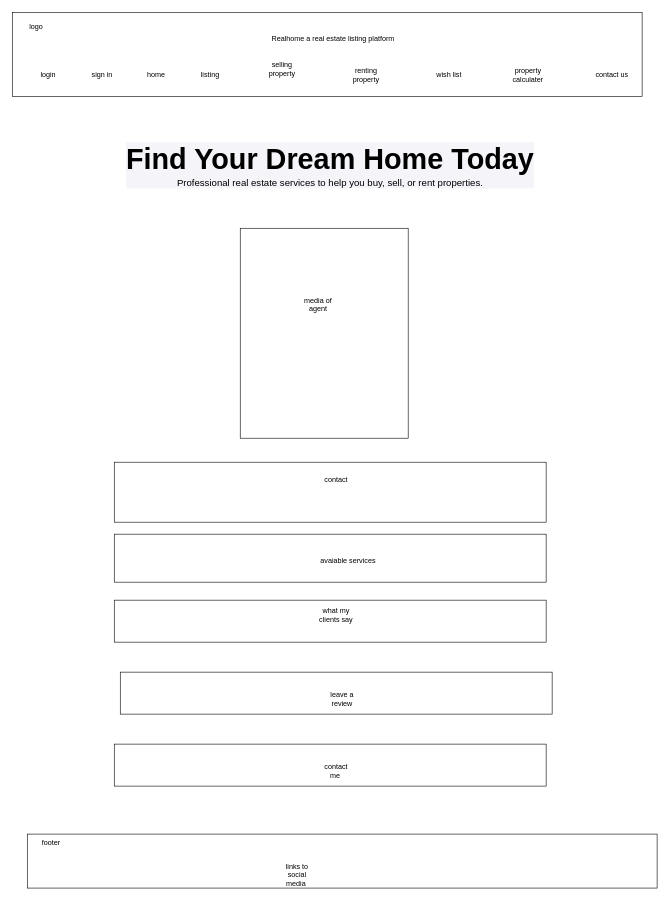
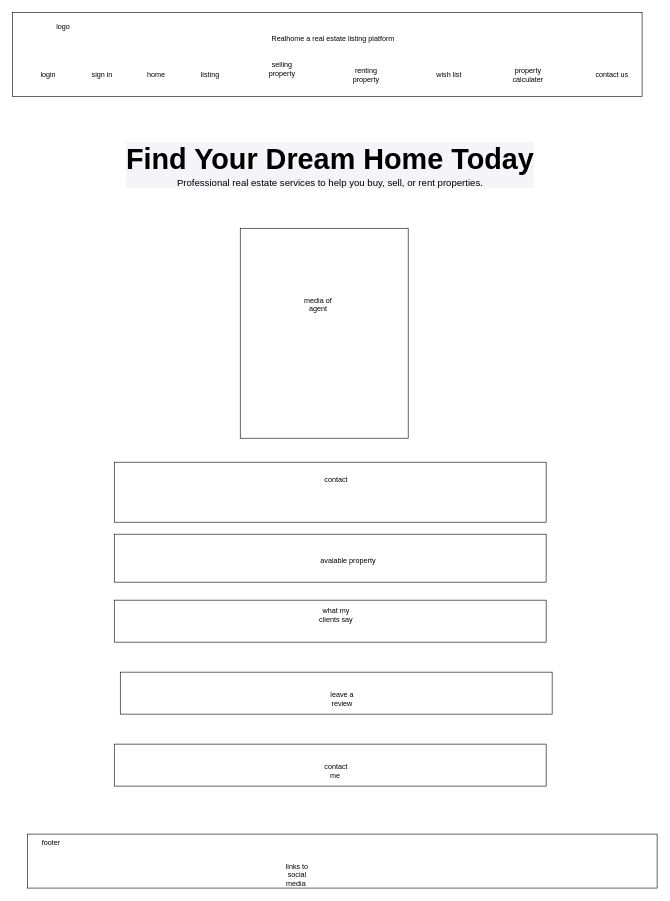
node "logo": moved (36, 27) -> (63, 27)
node "avaiable services": label "avaiable services" -> "avaiable property"
